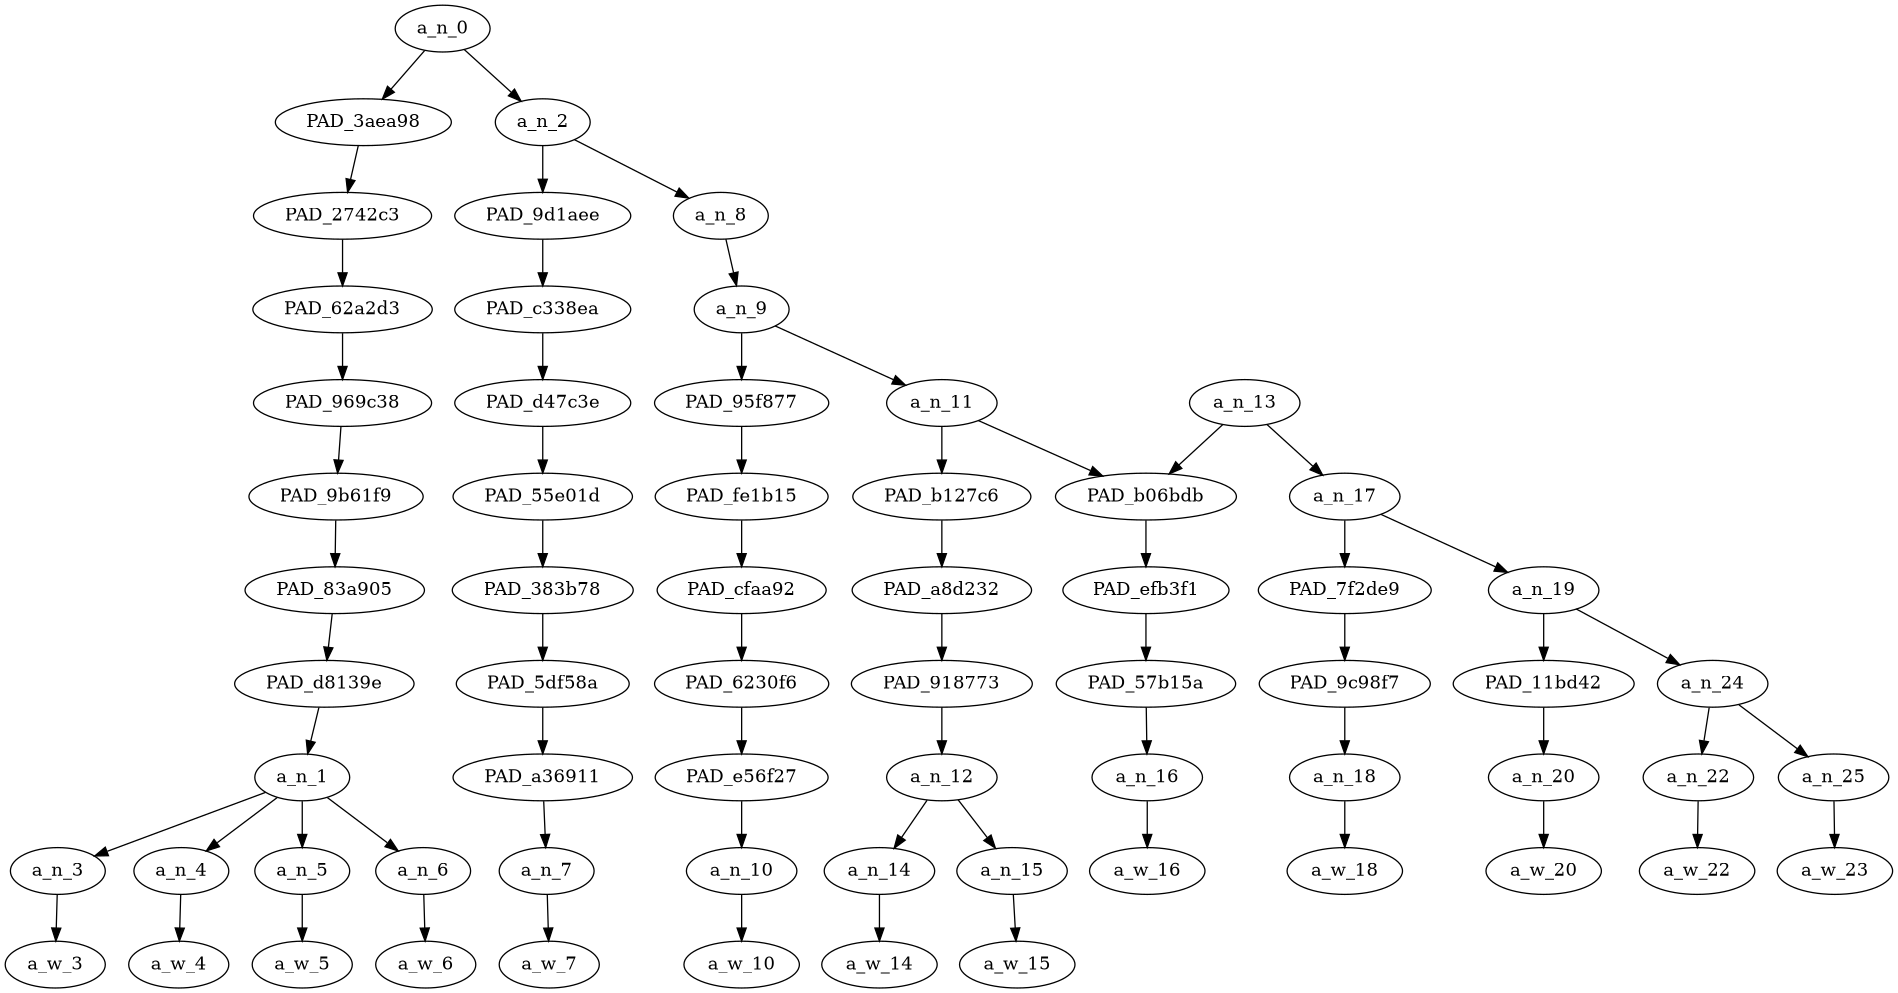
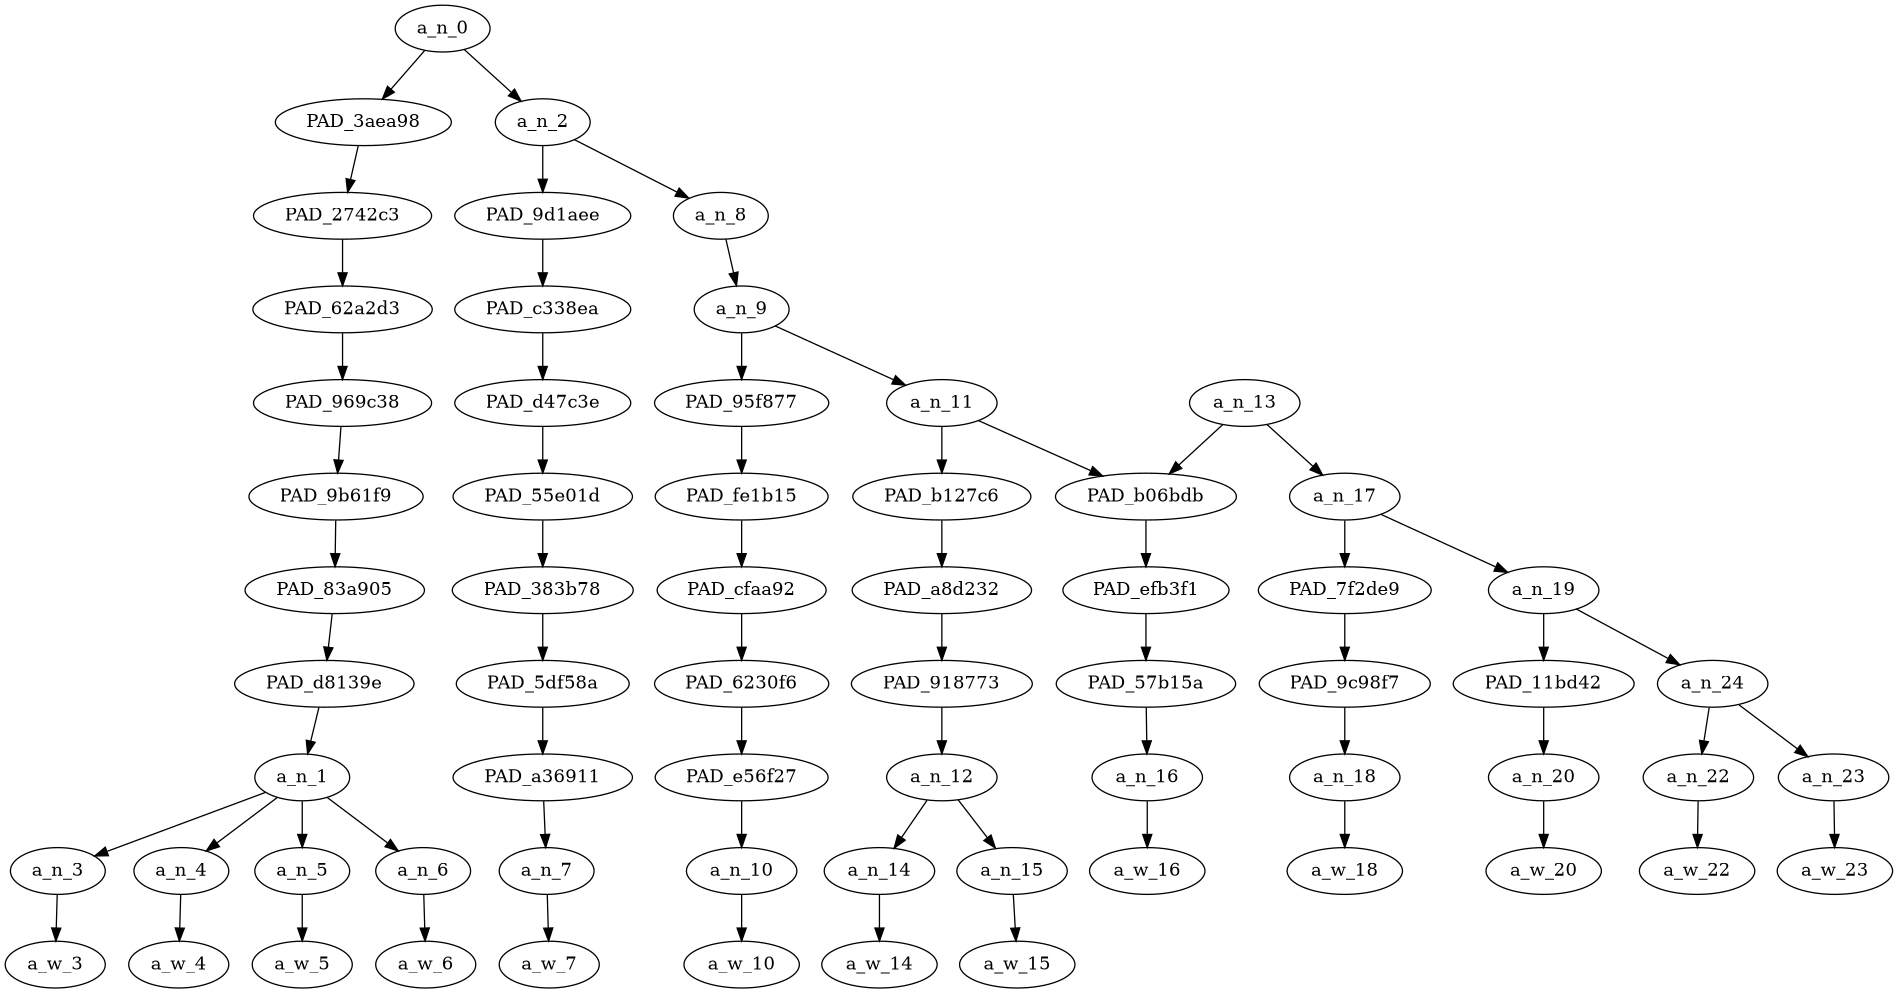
node "a_n_25": label "a_n_25" -> "a_n_23"
